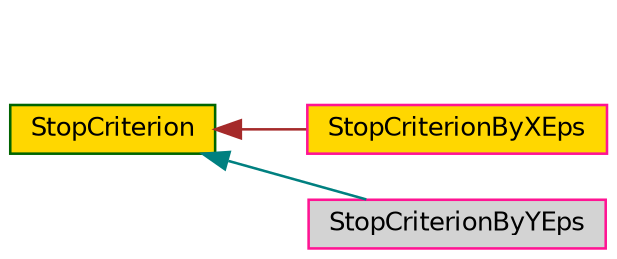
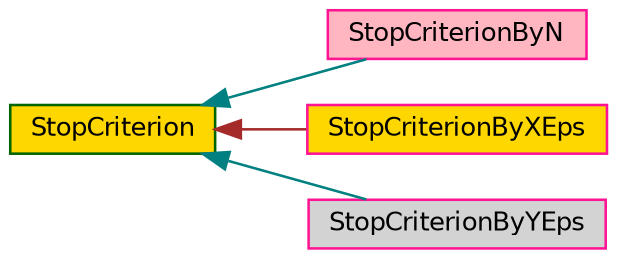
node "StopCriterionByN": added
